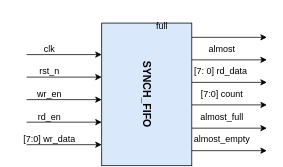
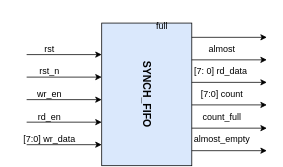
node "clk": label "clk" -> "rst"
node "almost_full": label "almost_full" -> "count_full"
